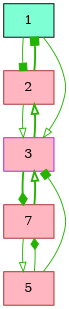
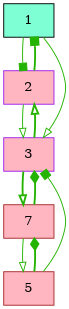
node "2": color brown -> purple
edge "3" -> "7": arrowhead diamond -> onormal
edge "7" -> "3": arrowhead onormal -> diamond
edge "5" -> "7": style solid -> bold
